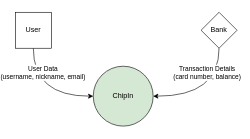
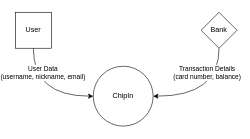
node "ChipIn": fillcolor #d5e8d4 -> #ffffff
